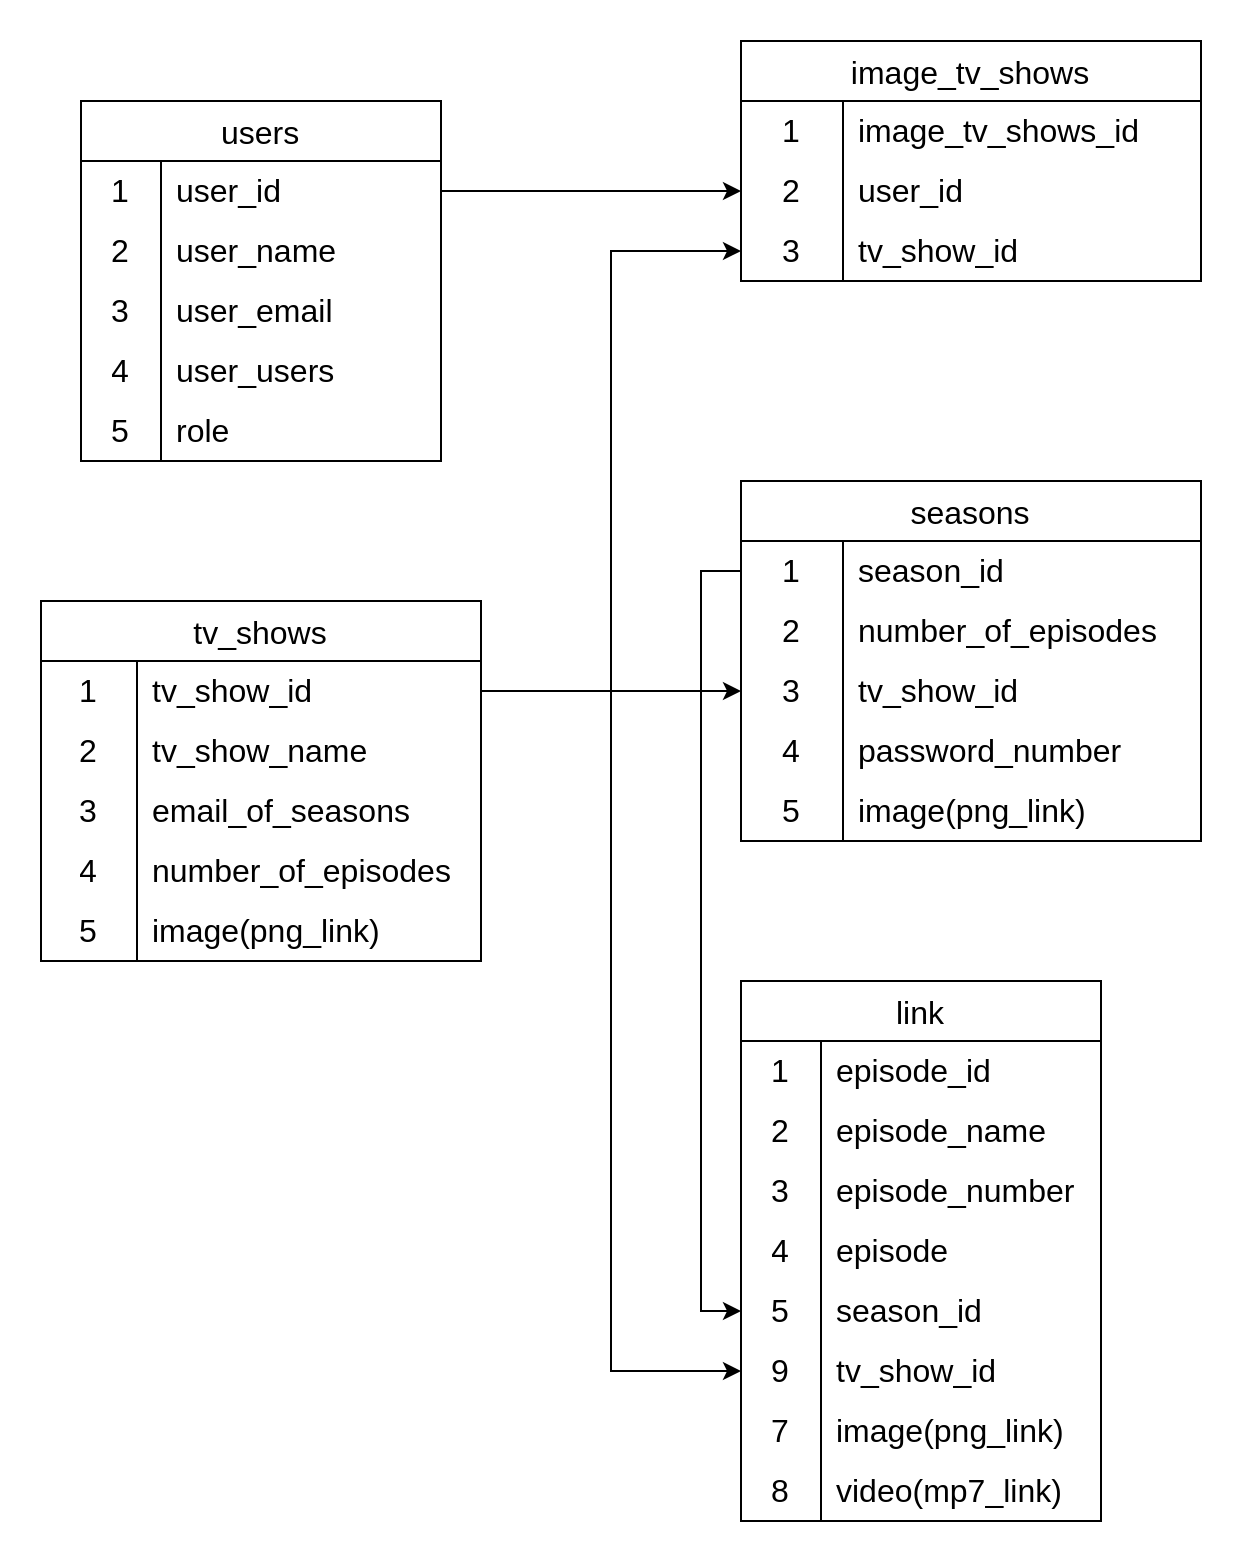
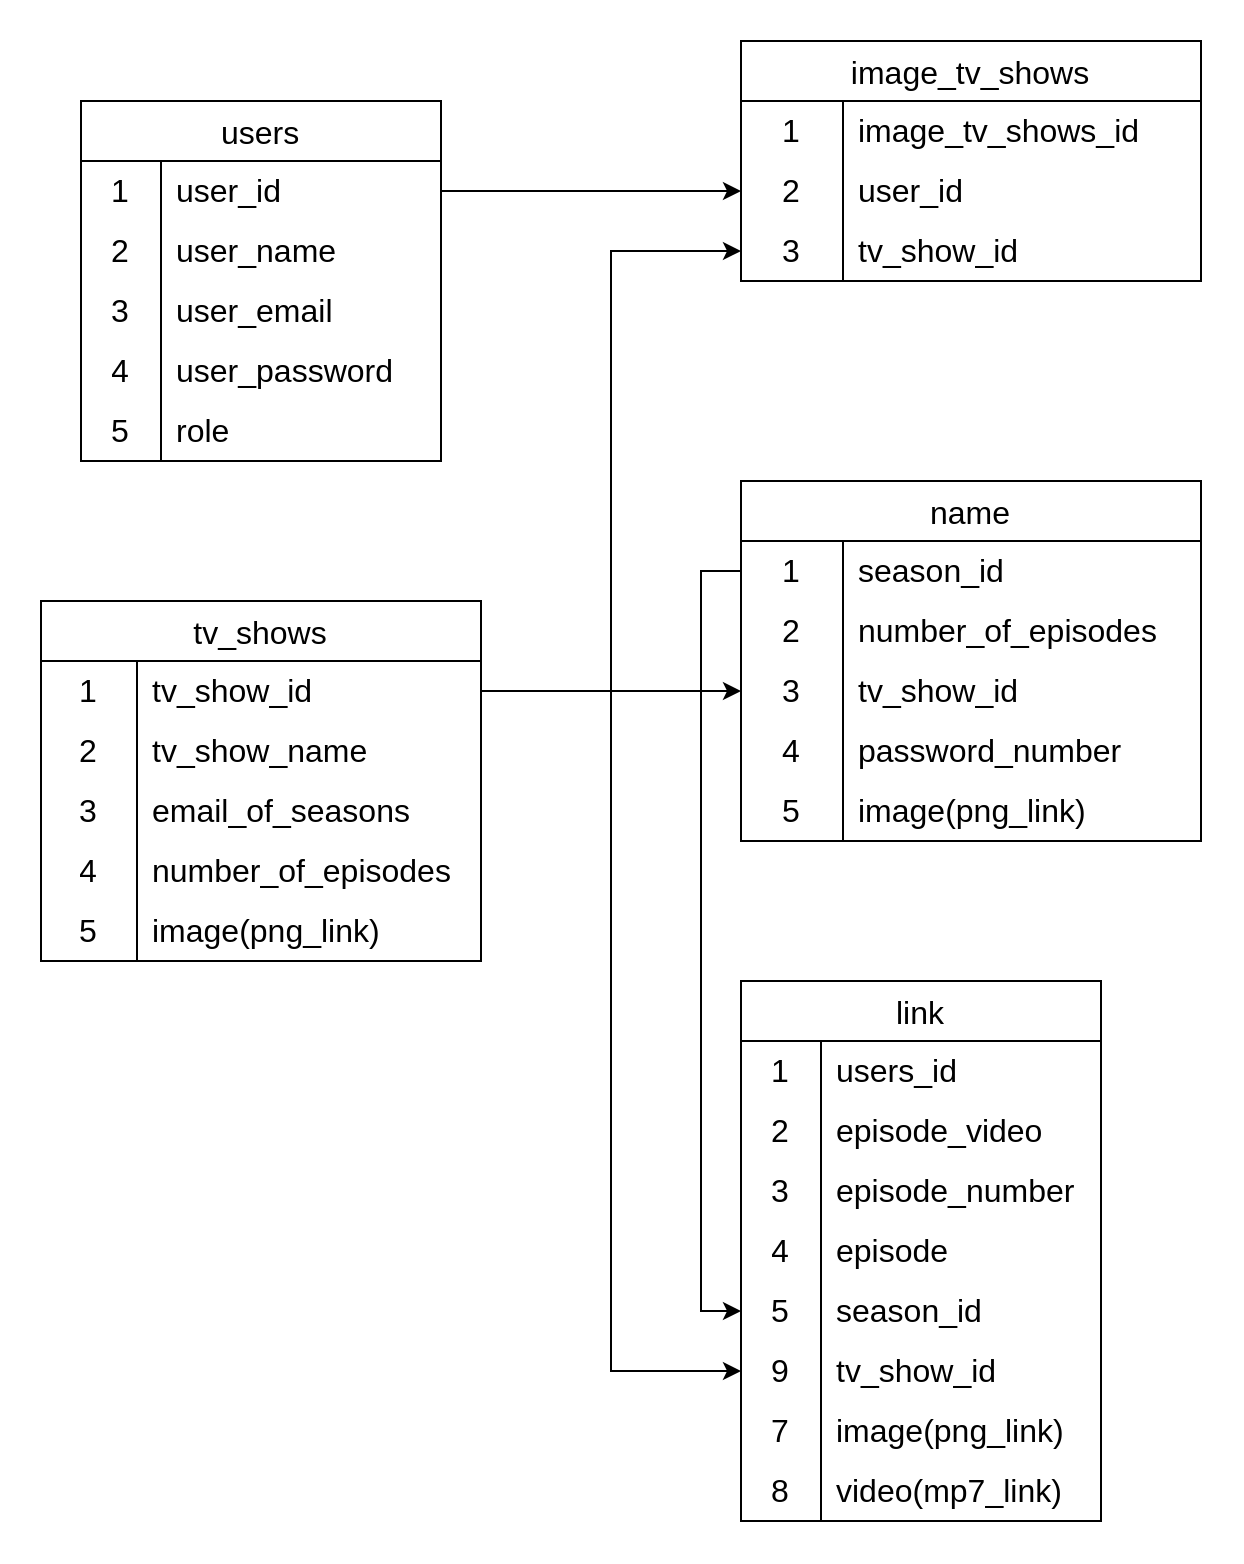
node "user_users": label "user_users" -> "user_password"
node "seasons": label "seasons" -> "name"
node "episode_id": label "episode_id" -> "users_id"
node "episode_name": label "episode_name" -> "episode_video"
